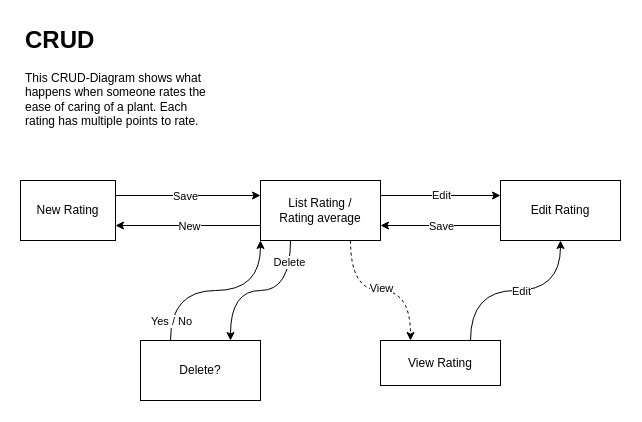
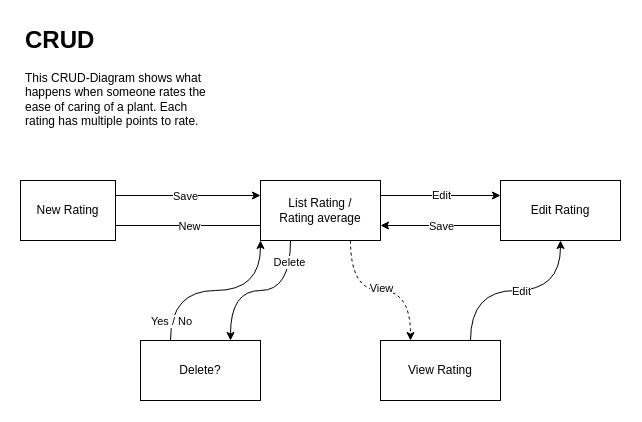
edge "List Rating / Rating average" -> "New Rating": arrowhead classic -> none
node "View Rating": size 120x45 -> 120x60
